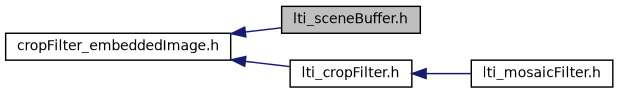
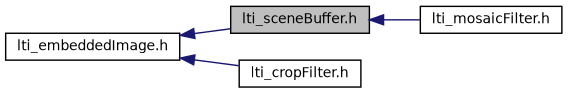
node "cropFilter_embeddedImage.h": label "cropFilter_embeddedImage.h" -> "lti_embeddedImage.h"
edge "lti_mosaicFilter.h" -> "lti_cropFilter.h": now "lti_mosaicFilter.h" -> "lti_sceneBuffer.h"
